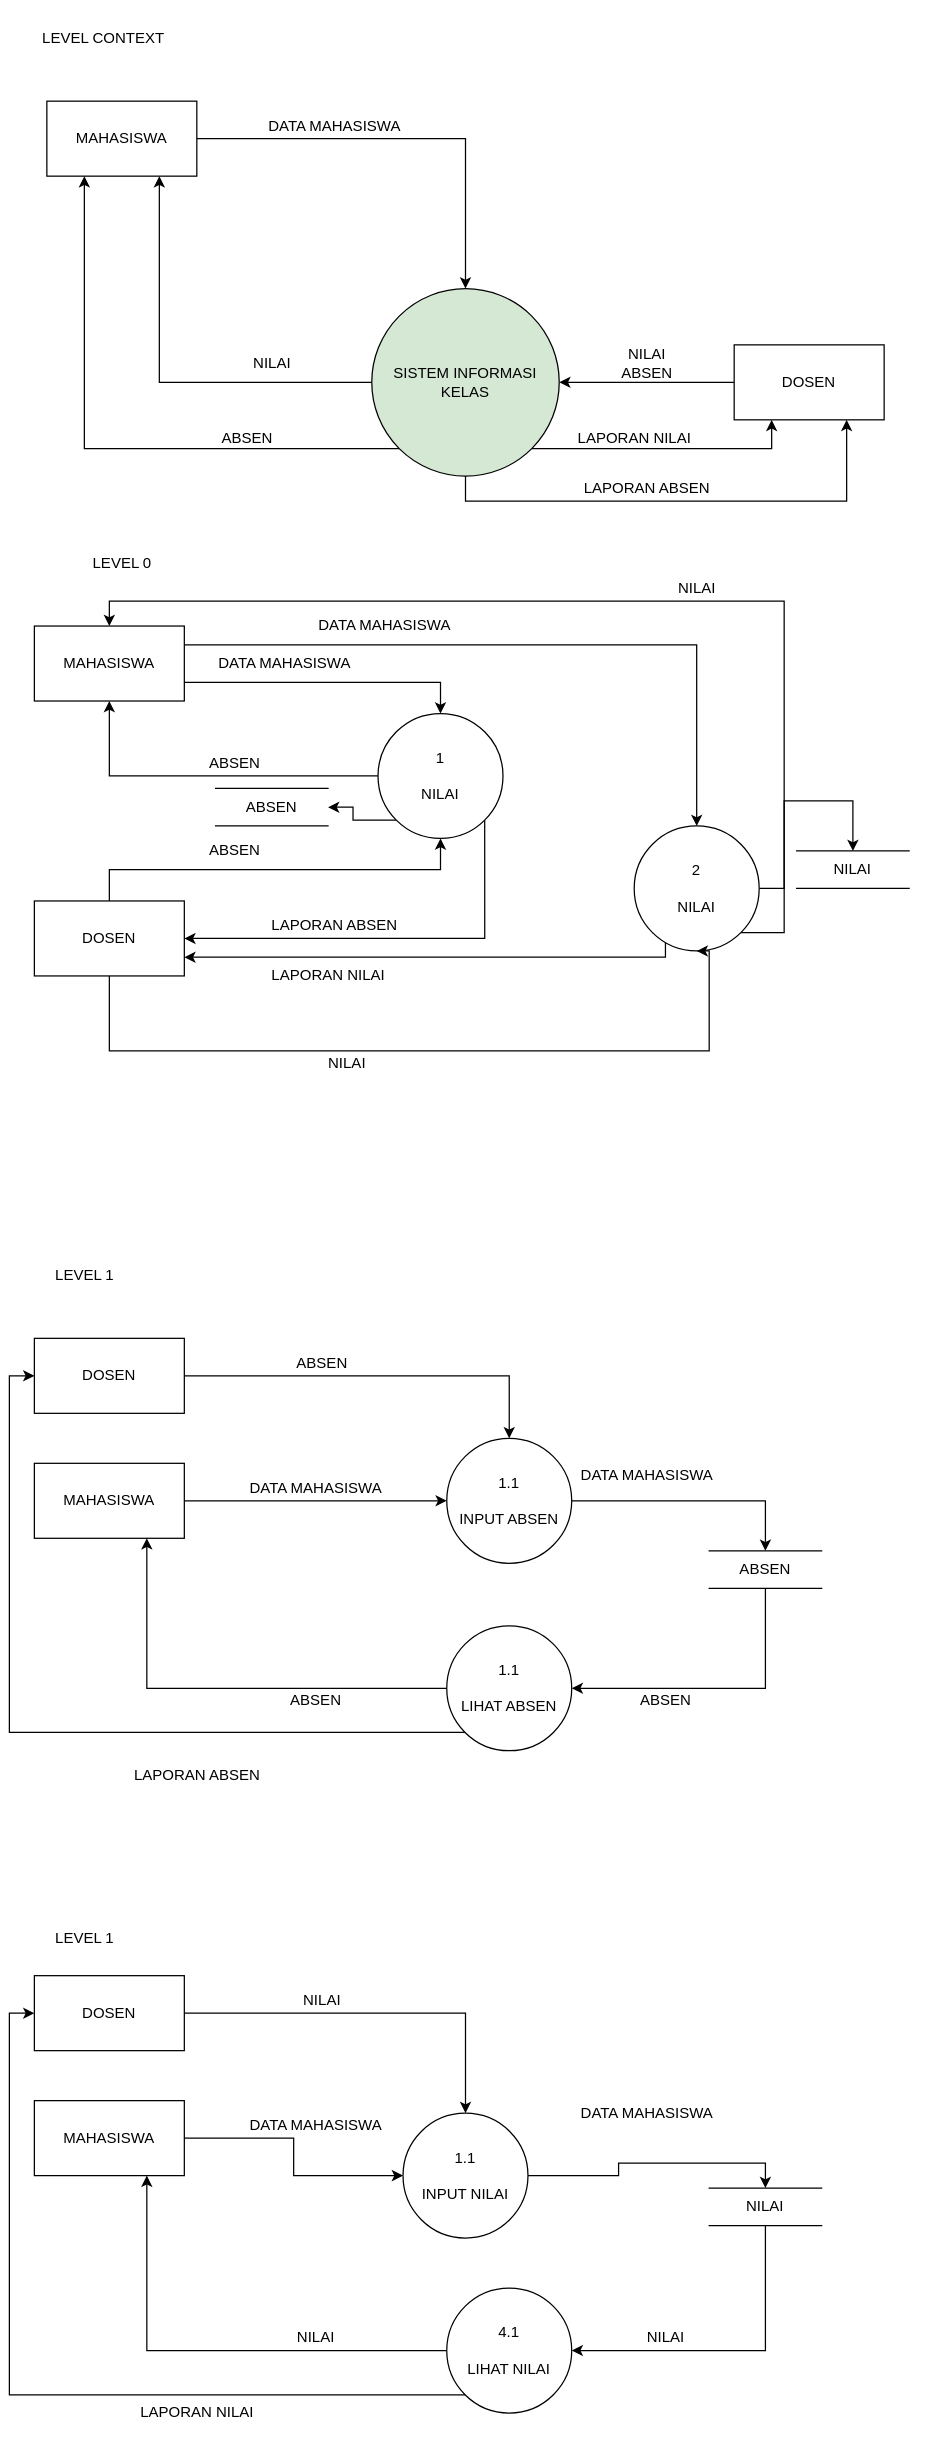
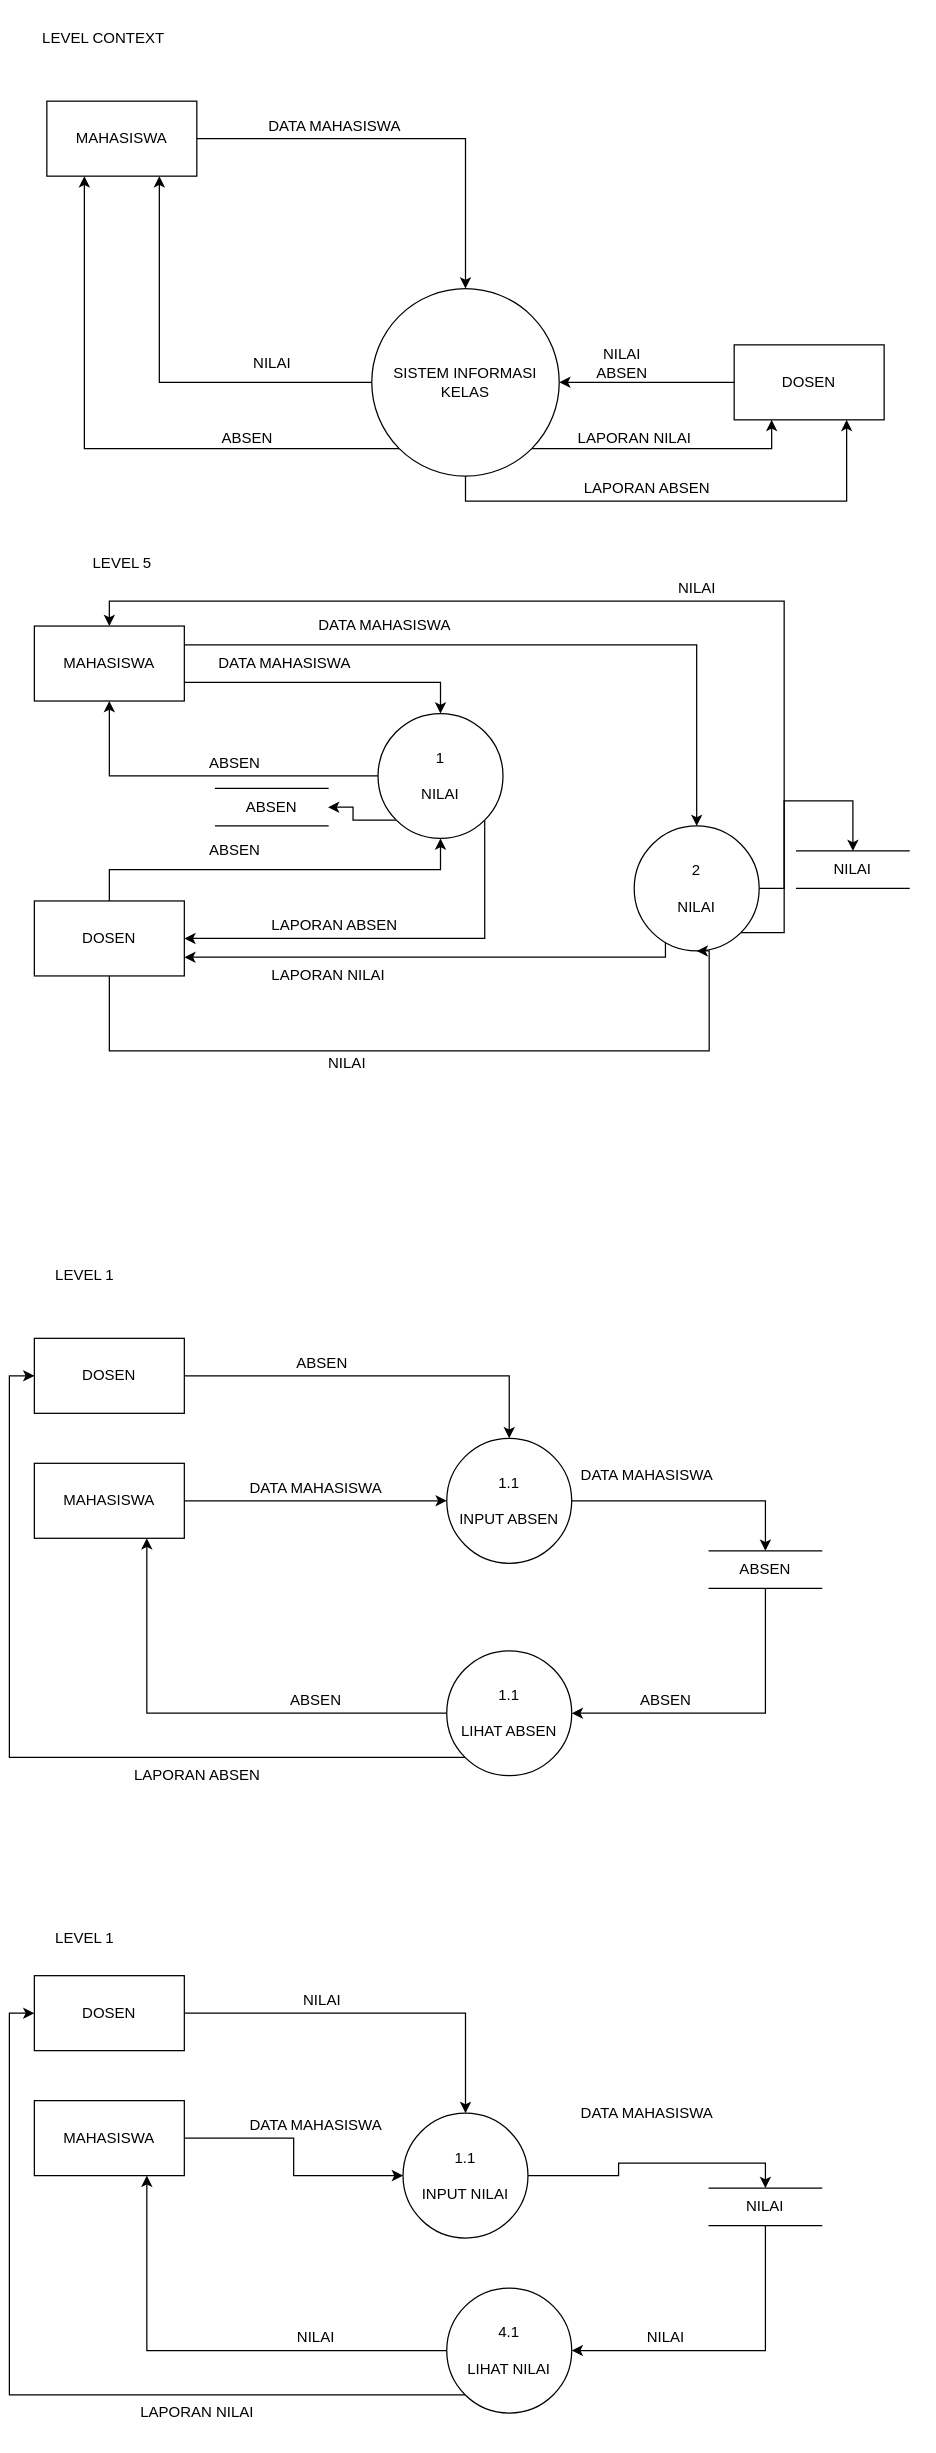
node "NILAI ABSEN": moved (647, 363) -> (622, 363)
node "SISTEM INFORMASI KELAS": fillcolor #d5e8d4 -> #ffffff
node "LEVEL 0": label "LEVEL 0" -> "LEVEL 5"
node "1.1 LIHAT ABSEN": moved (509, 1688) -> (509, 1713)
